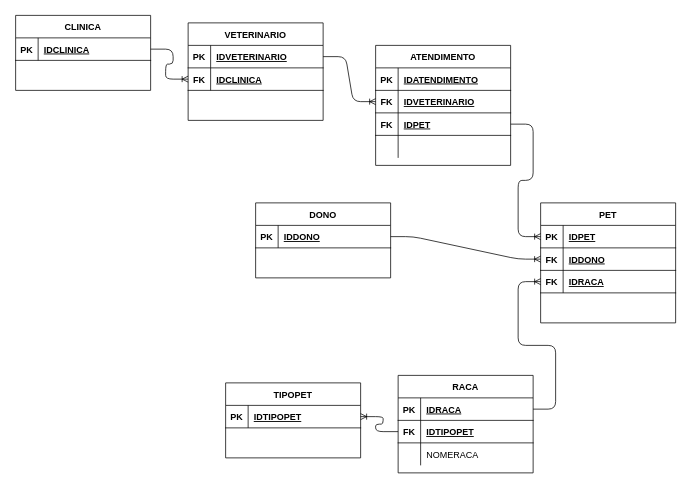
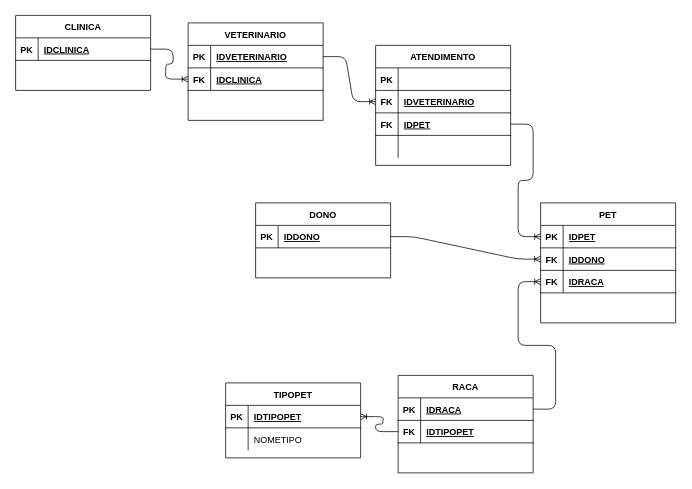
node "IDATENDIMENTO": removed
node "NOMETIPO": added
node "NOMERACA": removed
